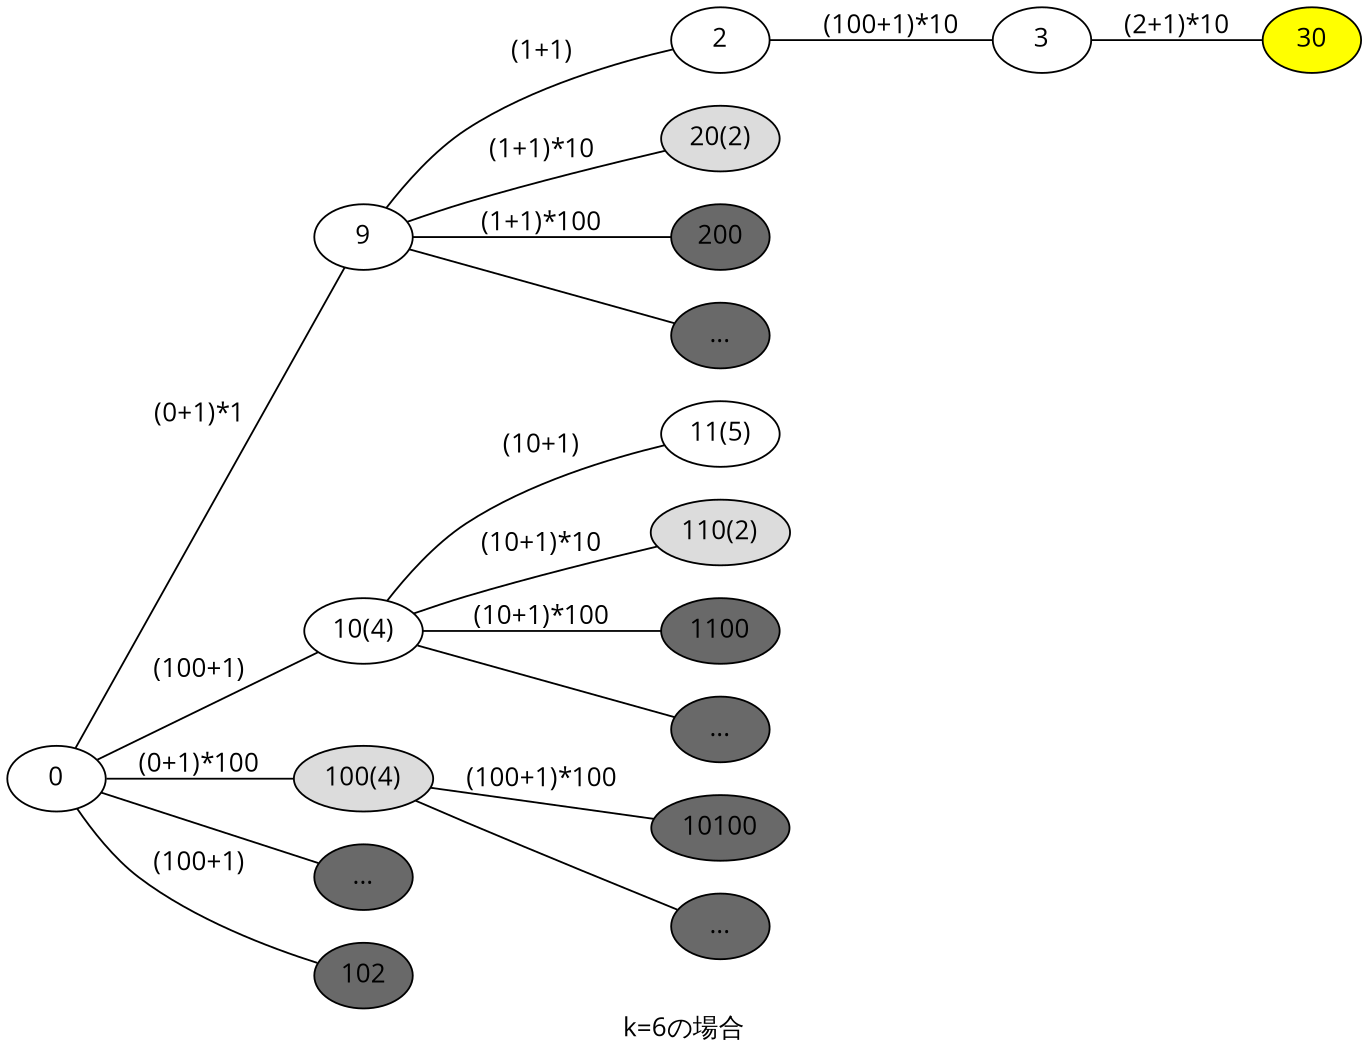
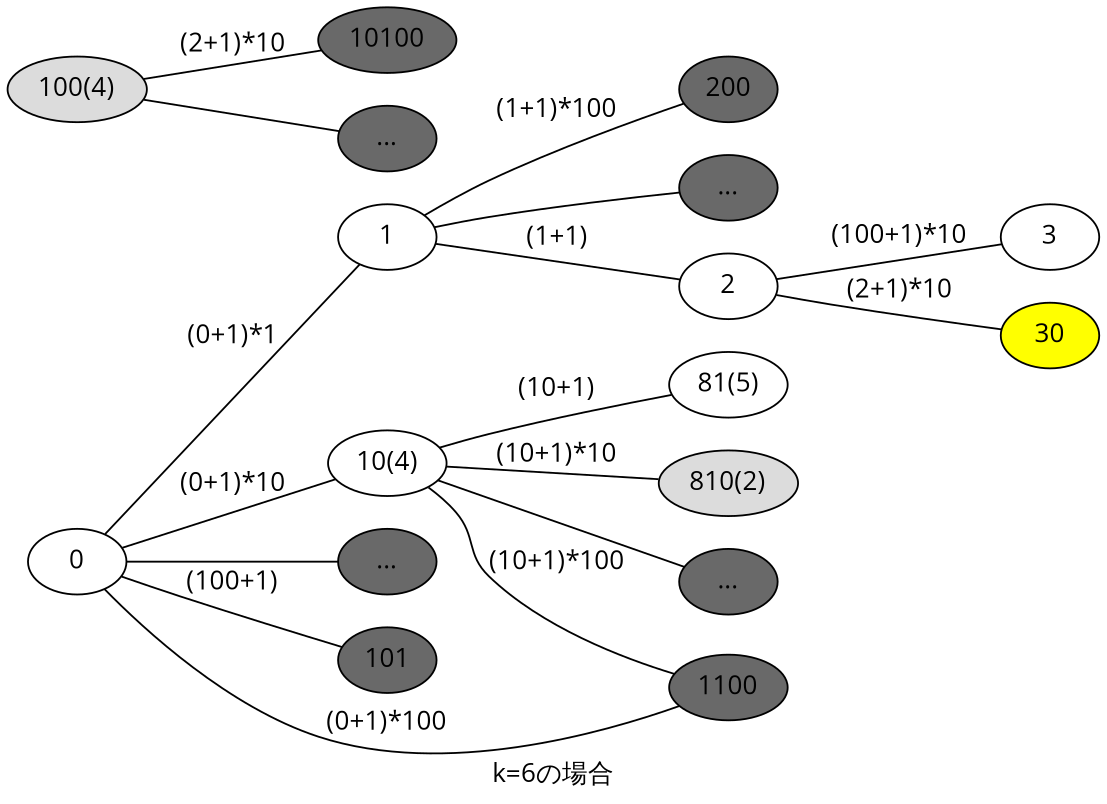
edge "3" -- "30": now "2" -- "30"
node "20(2)": removed
node "9": label "9" -> "1"
node "11(5)": label "11(5)" -> "81(5)"
node "110(2)": label "110(2)" -> "810(2)"
edge "10(4)" -- "0": label "(100+1)" -> "(0+1)*10"
edge "0" -- "100(4)": now "0" -- "1100"
edge "100(4)" -- "10100": label "(100+1)*100" -> "(2+1)*10"
node "102": label "102" -> "101"
